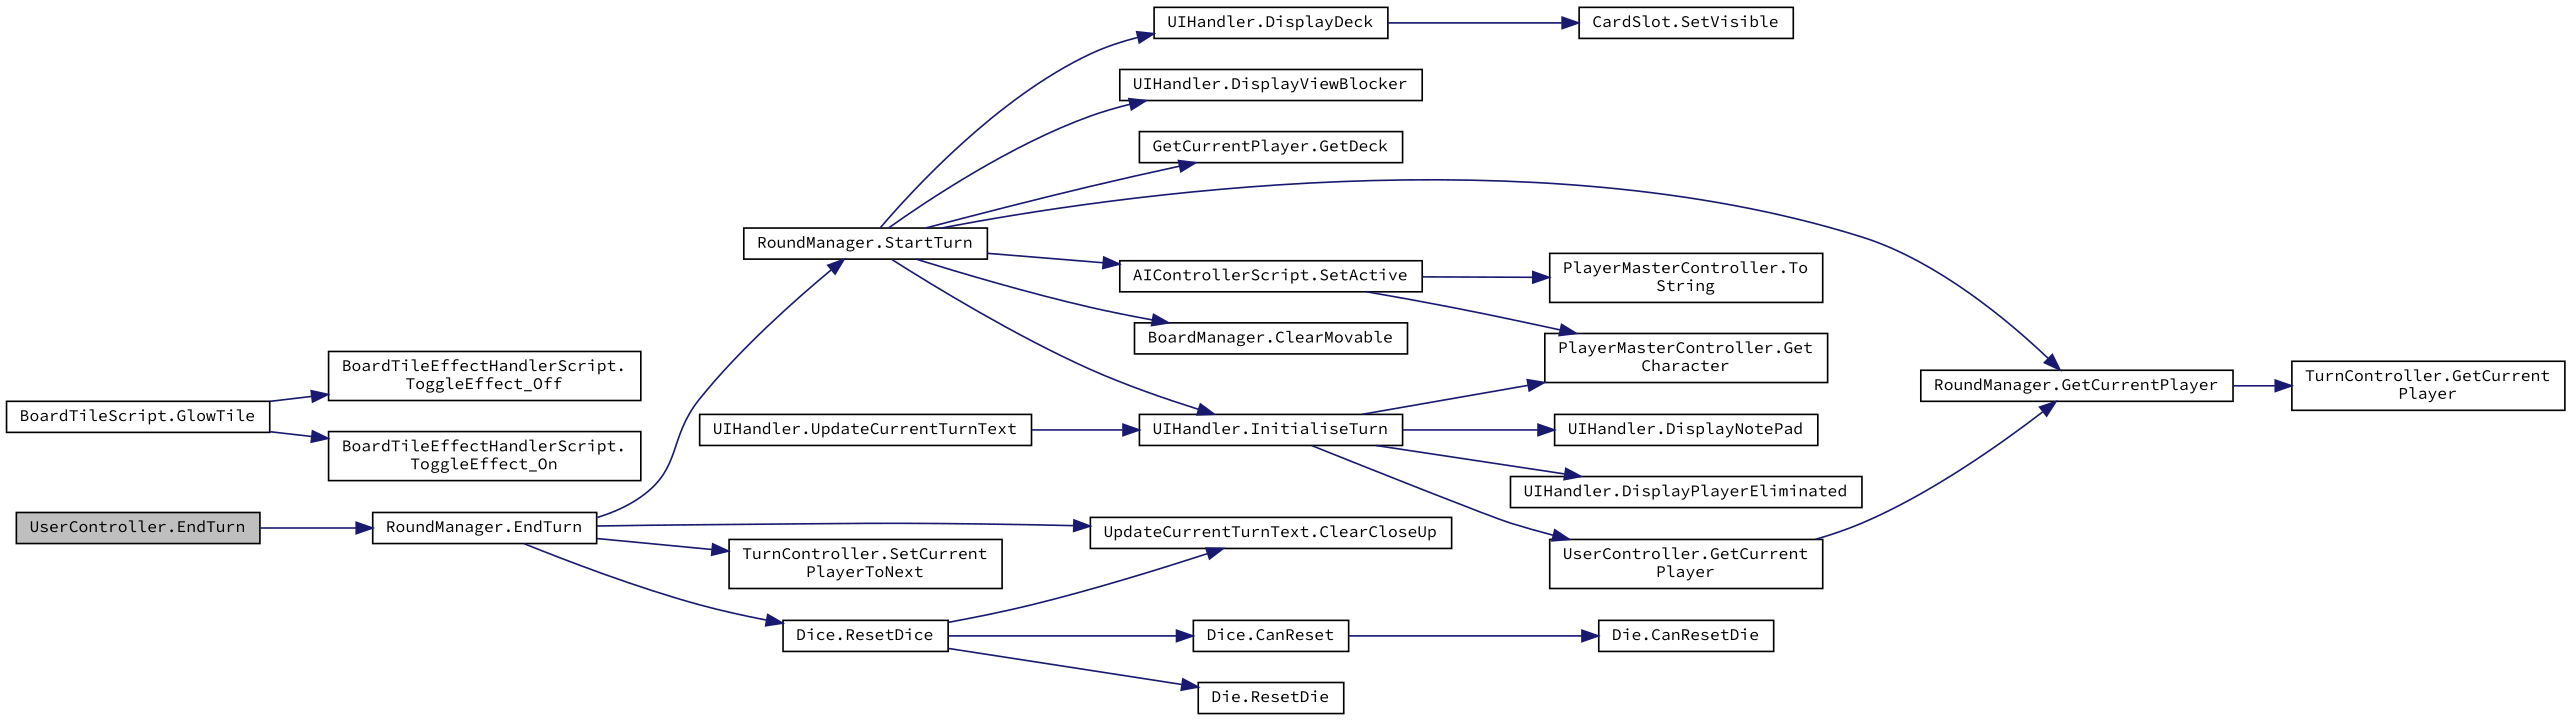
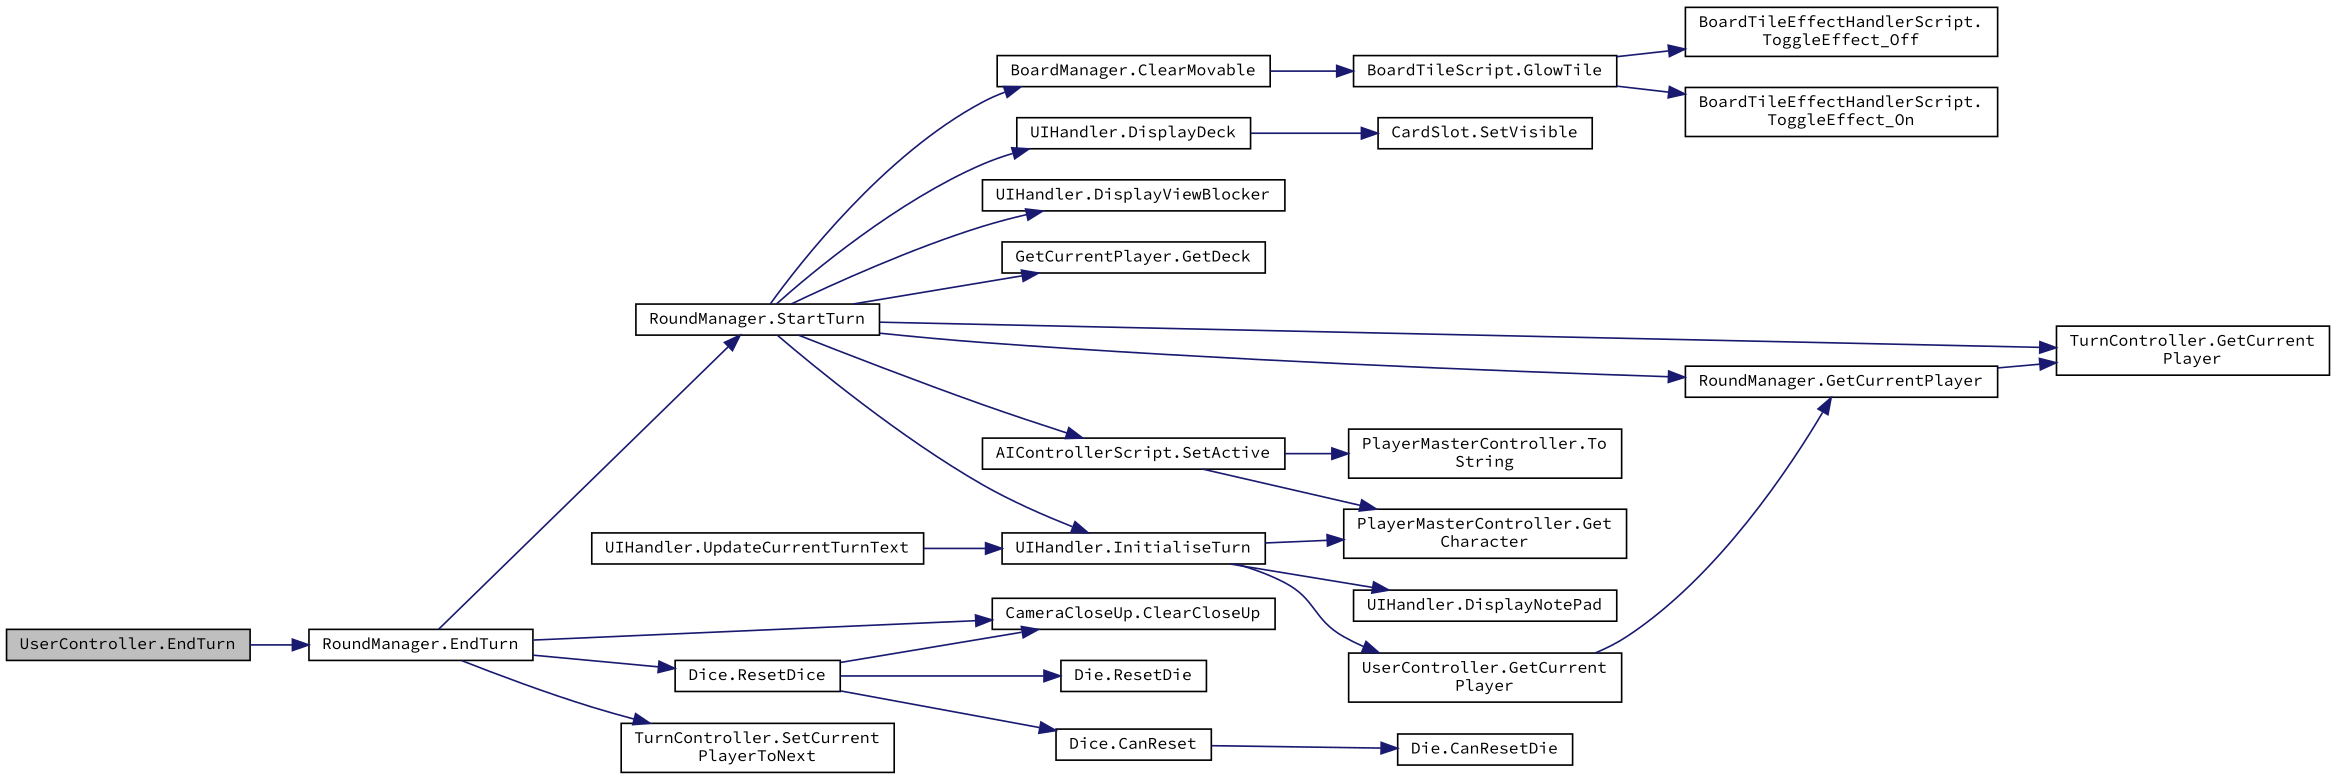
edge "BoardManager.ClearMovable" -> "BoardTileScript.GlowTile": added
edge "RoundManager.StartTurn" -> "TurnController.GetCurrent Player": added
node "UIHandler.DisplayPlayerEliminated": removed
node "UpdateCurrentTurnText.ClearCloseUp": label "UpdateCurrentTurnText.ClearCloseUp" -> "CameraCloseUp.ClearCloseUp"
